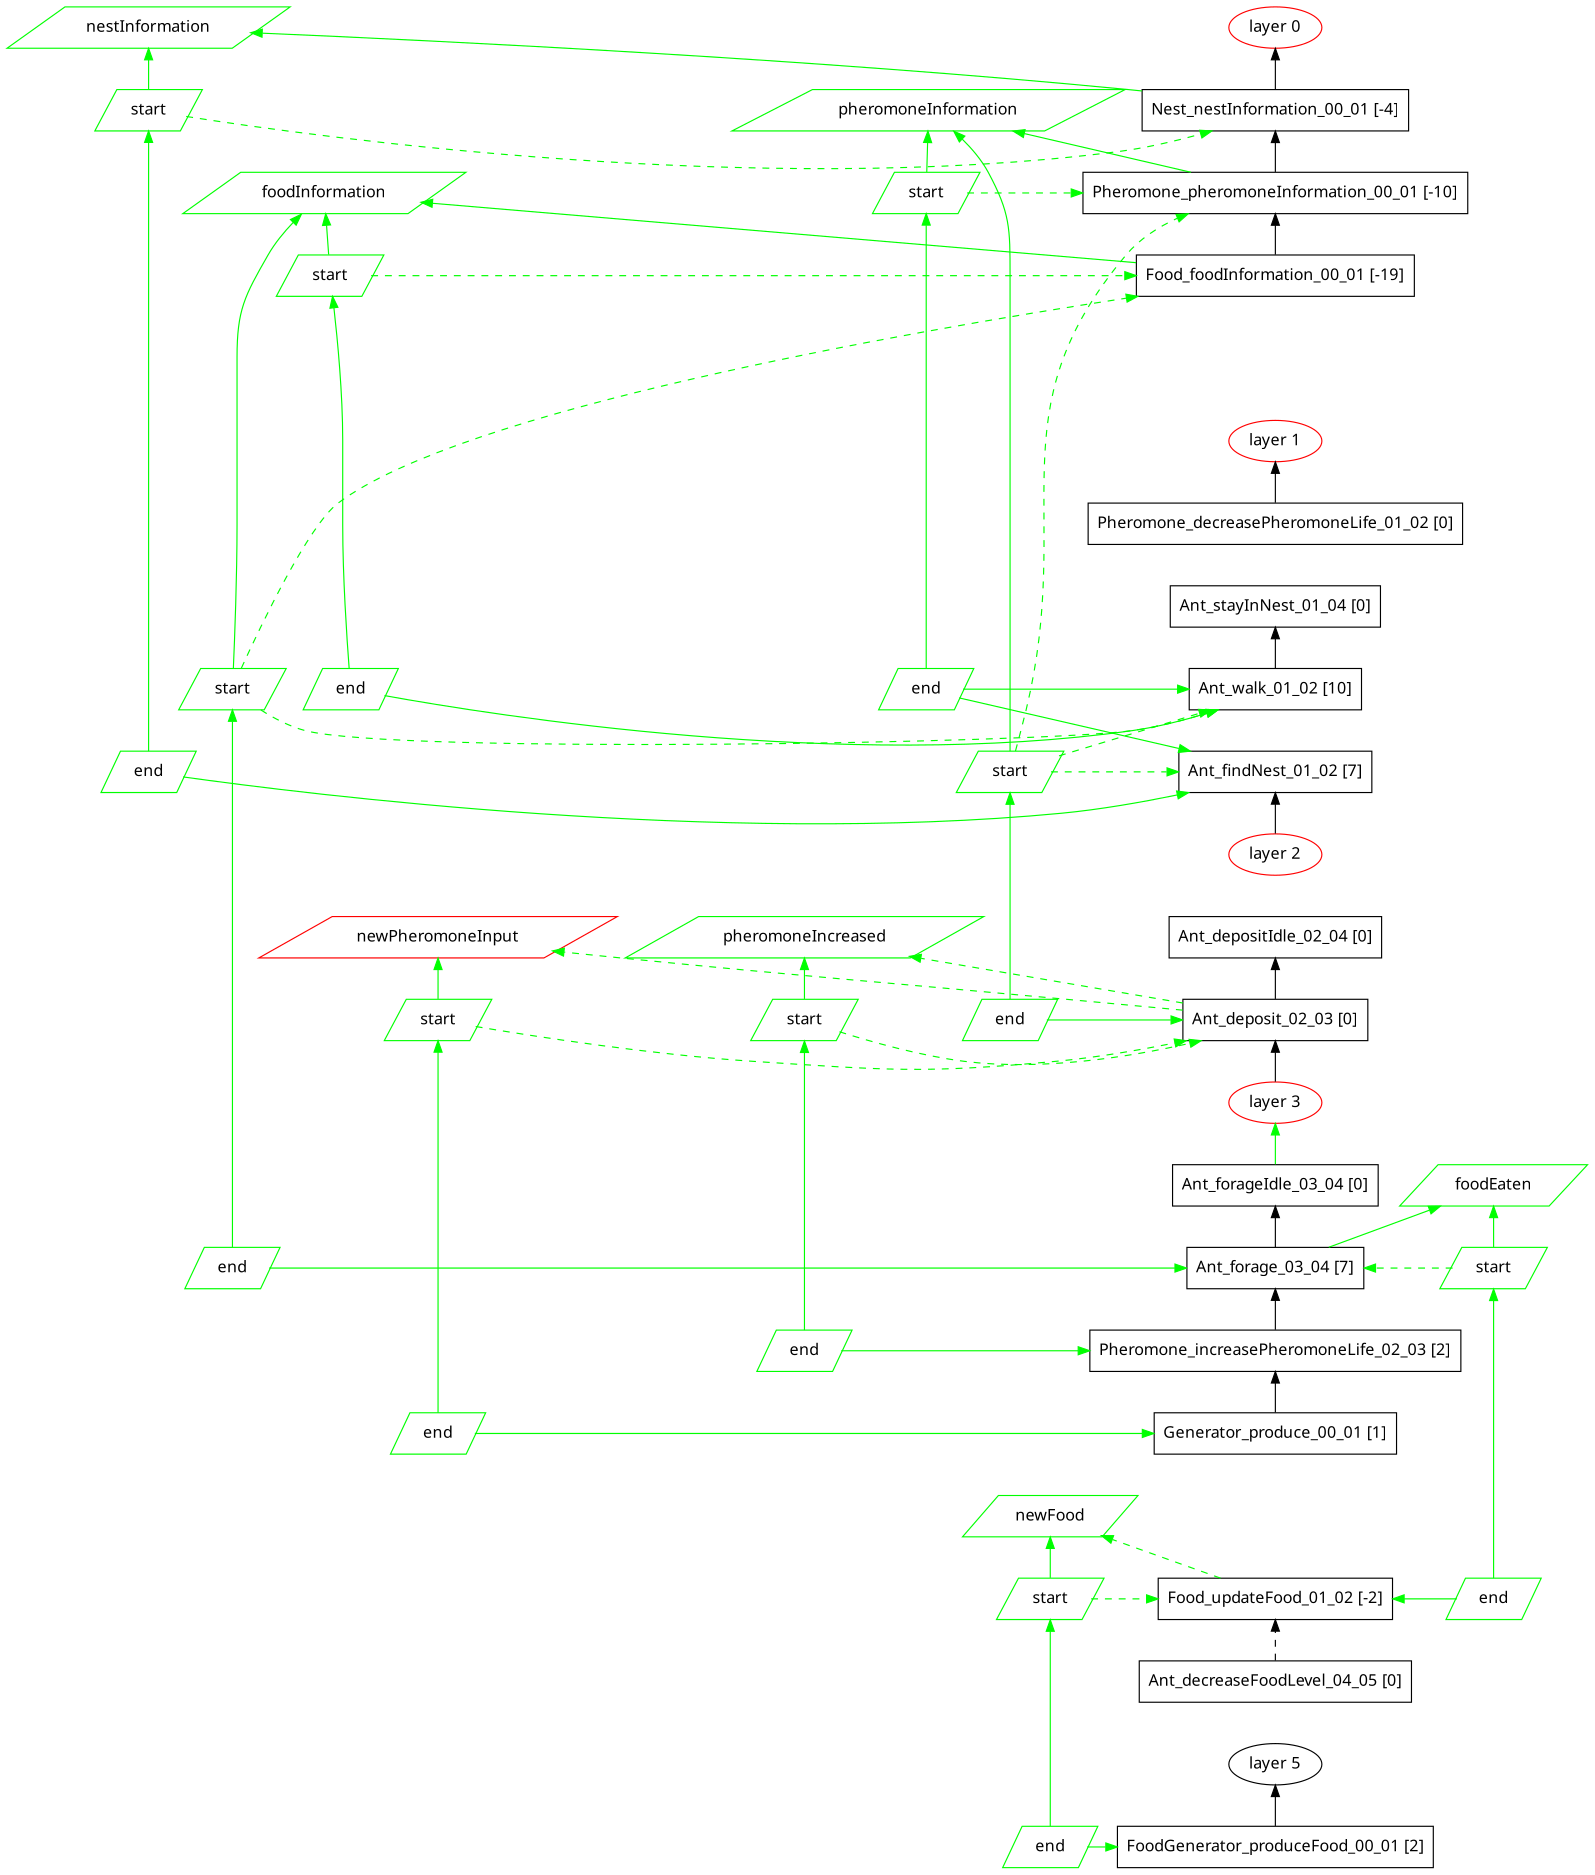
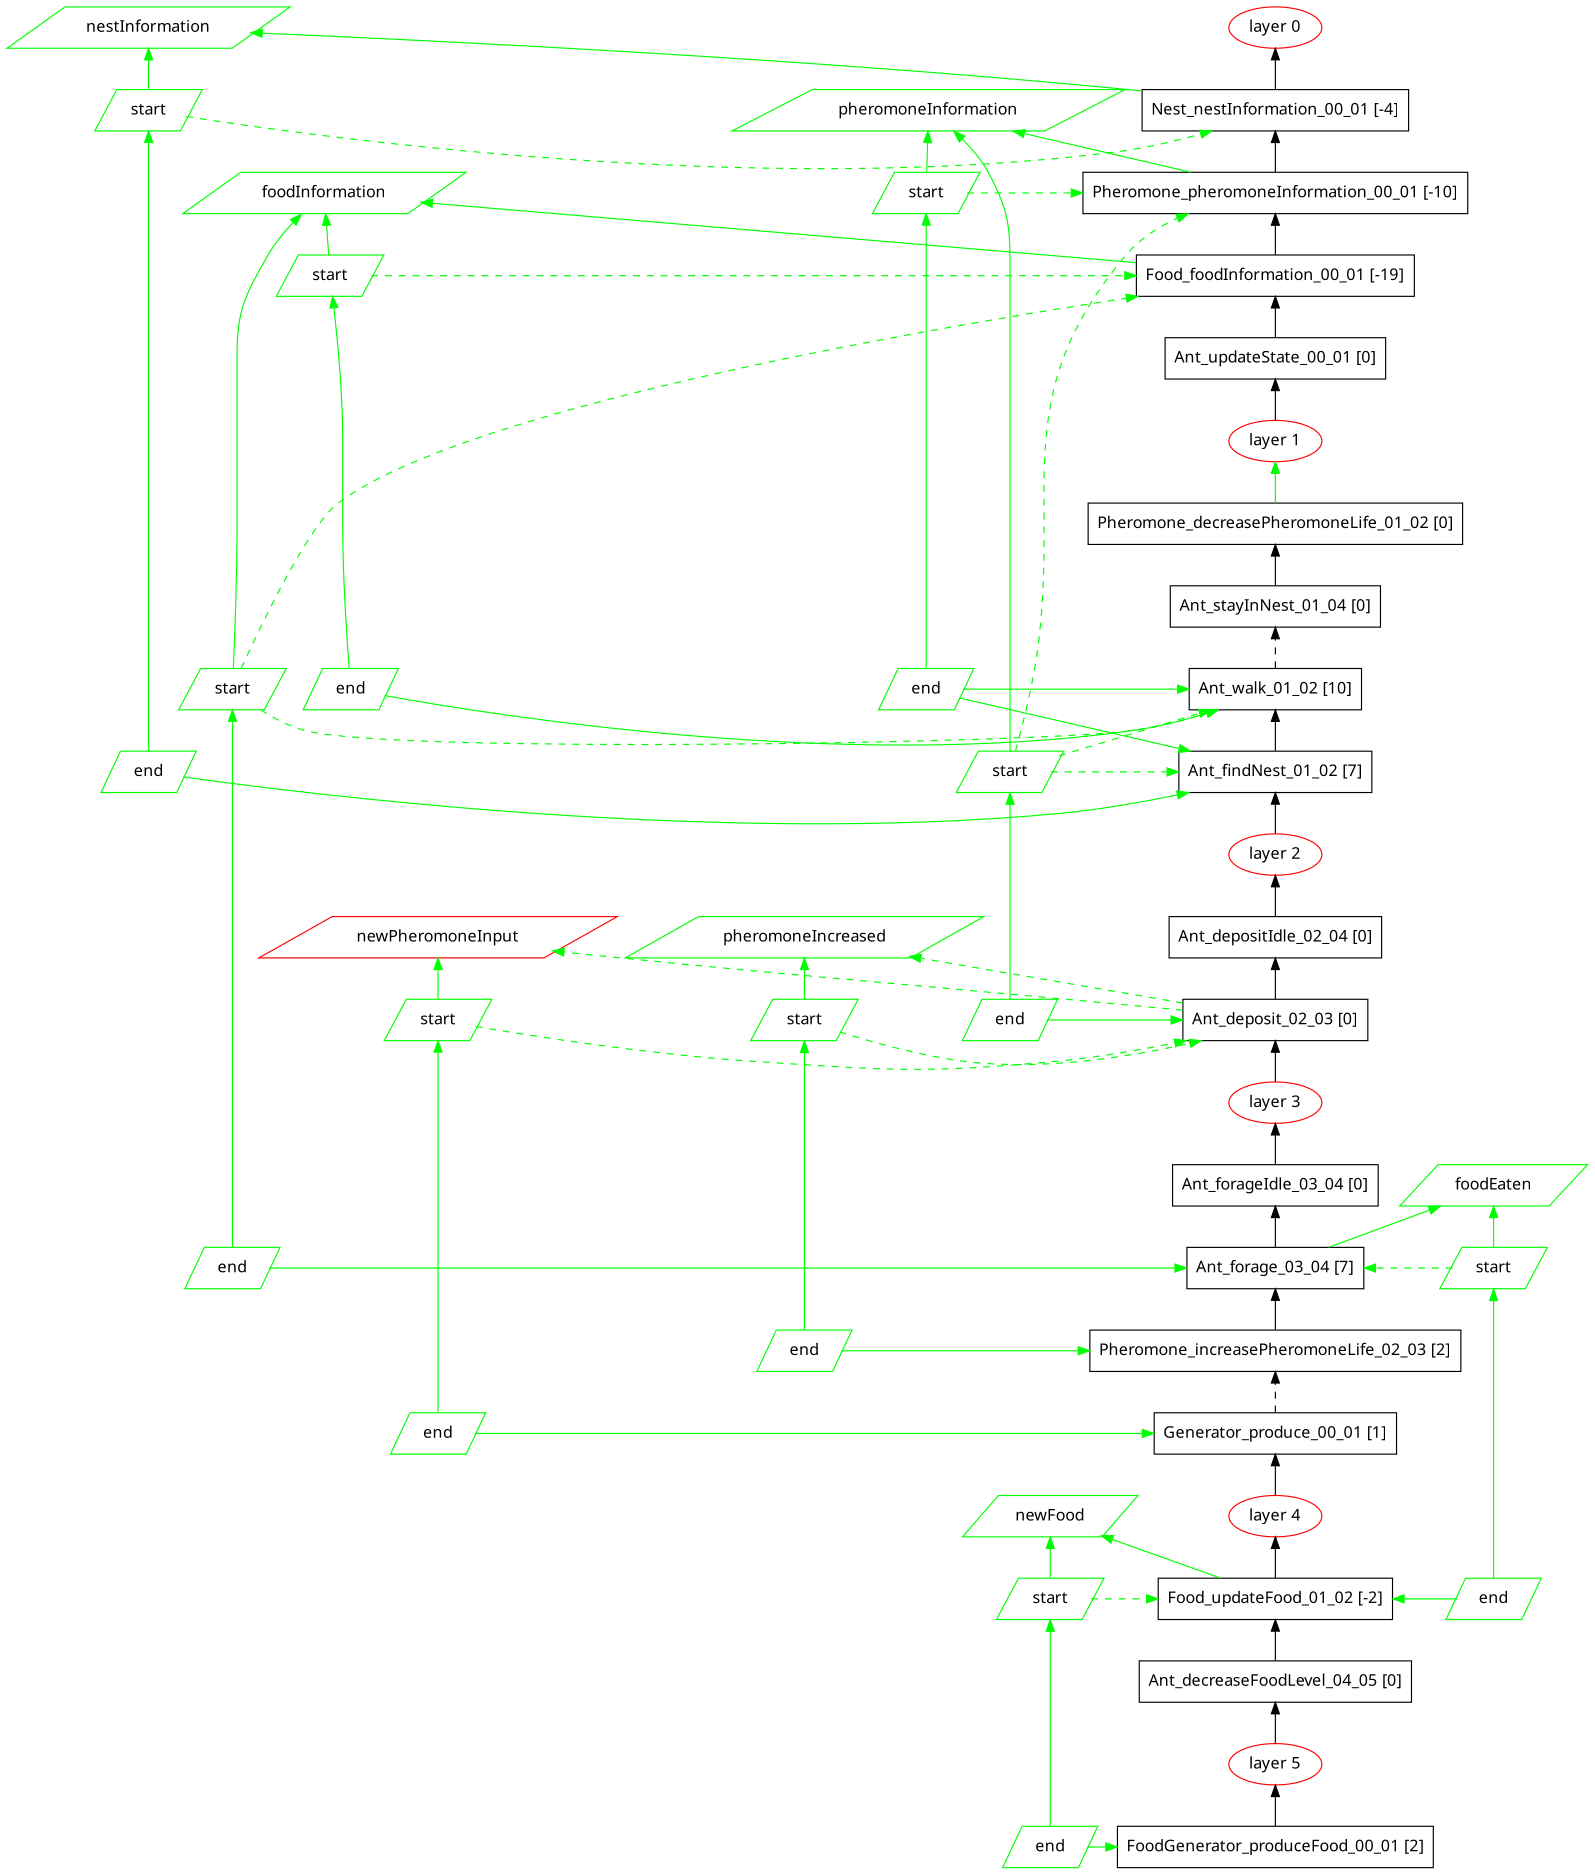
node "Ant_updateState_00_01 [0]": added
edge "Pheromone_decreasePheromoneLife_01_02 [0]" -> "layer 1": color black -> #00ff00
edge "Ant_stayInNest_01_04 [0]" -> "Pheromone_decreasePheromoneLife_01_02 [0]": added
edge "Ant_walk_01_02 [10]" -> "Ant_stayInNest_01_04 [0]": style solid -> dashed
edge "Ant_findNest_01_02 [7]" -> "Ant_walk_01_02 [10]": added
edge "Ant_depositIdle_02_04 [0]" -> "layer 2": added
edge "Ant_forageIdle_03_04 [0]" -> "layer 3": color #00ff00 -> black
edge "Generator_produce_00_01 [1]" -> "Pheromone_increasePheromoneLife_02_03 [2]": style solid -> dashed
node "layer 4": added
edge "Food_updateFood_01_02 [-2]" -> "newFood": style dashed -> solid
edge "Ant_decreaseFoodLevel_04_05 [0]" -> "Food_updateFood_01_02 [-2]": style dashed -> solid
edge "layer 5" -> "Ant_decreaseFoodLevel_04_05 [0]": added
node "layer 5": color black -> #ff0000
